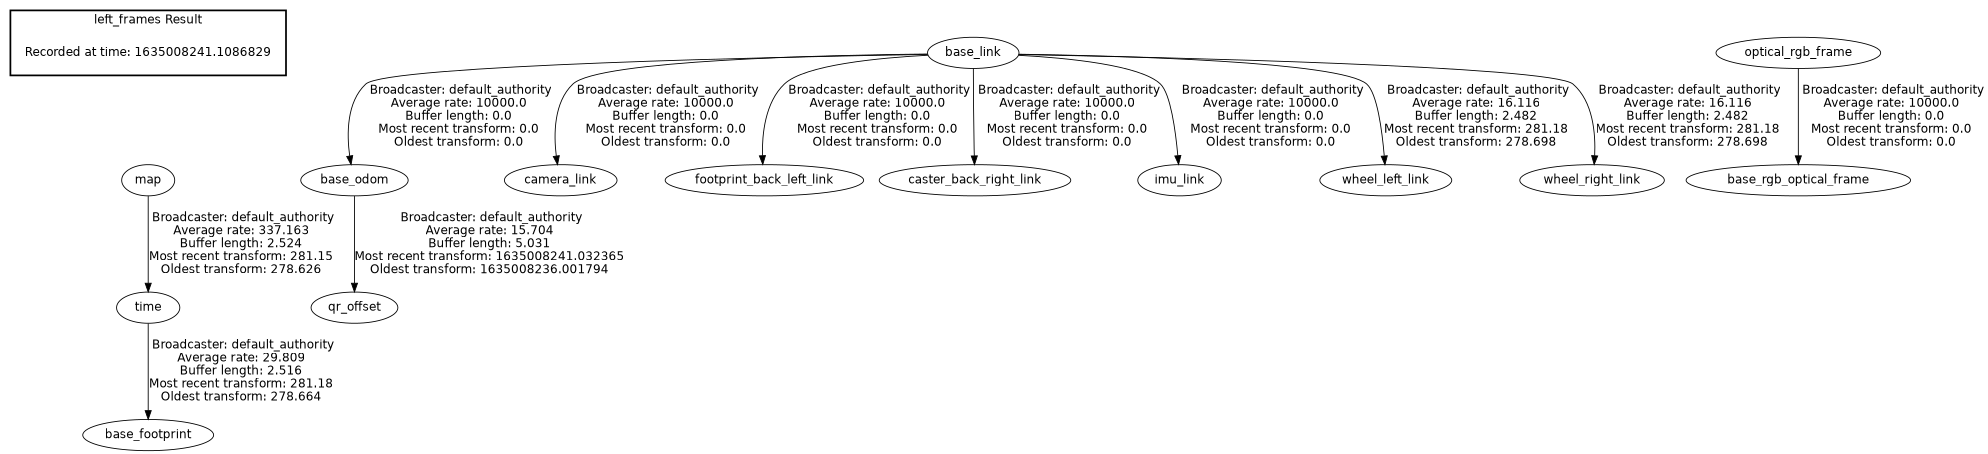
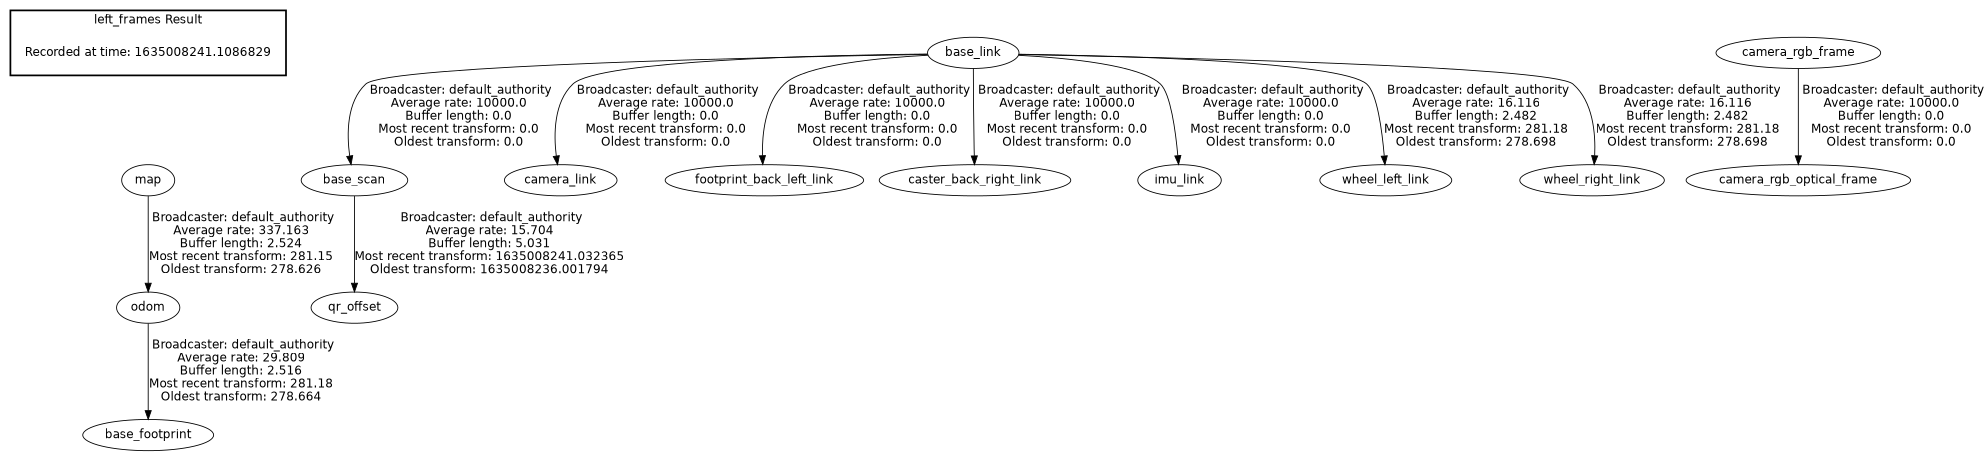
node "optical_rgb_frame": label "optical_rgb_frame" -> "camera_rgb_frame"
node "base_odom": label "base_odom" -> "base_scan"
node "base_rgb_optical_frame": label "base_rgb_optical_frame" -> "camera_rgb_optical_frame"
node "time": label "time" -> "odom"
